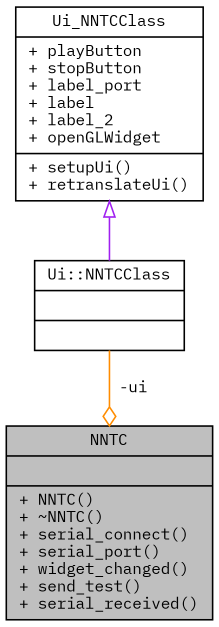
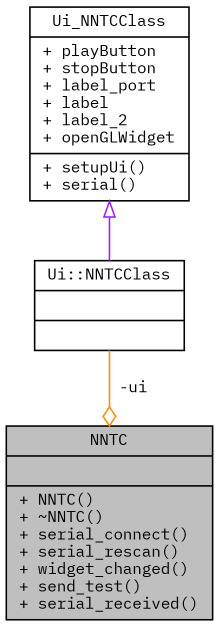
node "Ui_NNTCClass": text "+ retranslateUi()" -> "+ serial()"
node "NNTC": text "+ serial_port()" -> "+ serial_rescan()"
